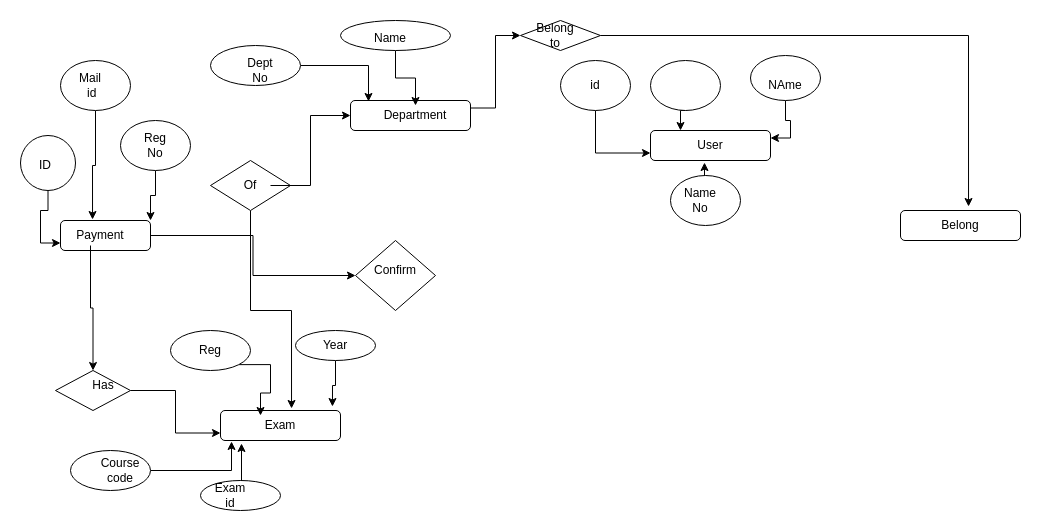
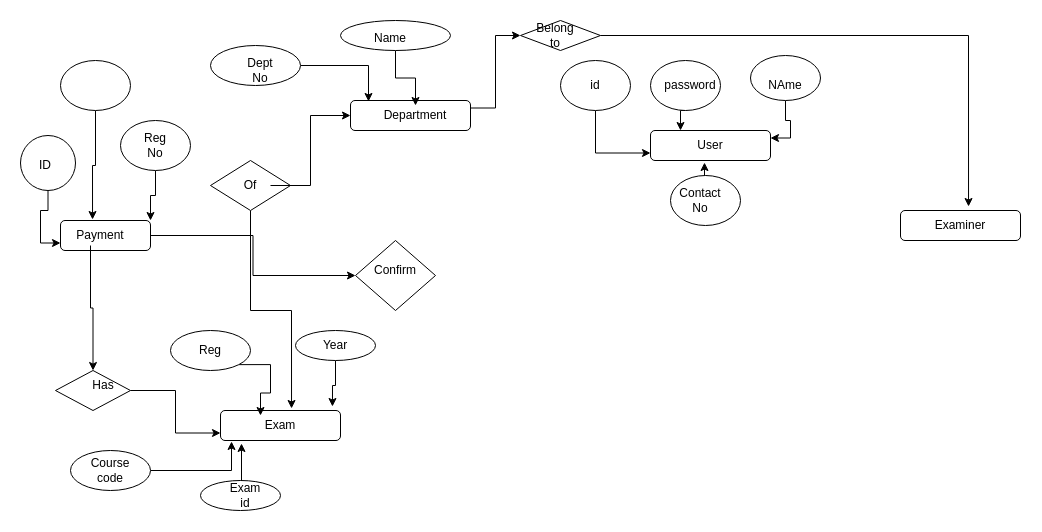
node "Mail id": removed
node "password": added
node "Name No": label "Name No" -> "Contact No"
node "Belong": label "Belong" -> "Examiner"
node "Course code": moved (121, 471) -> (111, 471)
node "Exam id": moved (231, 496) -> (246, 496)
